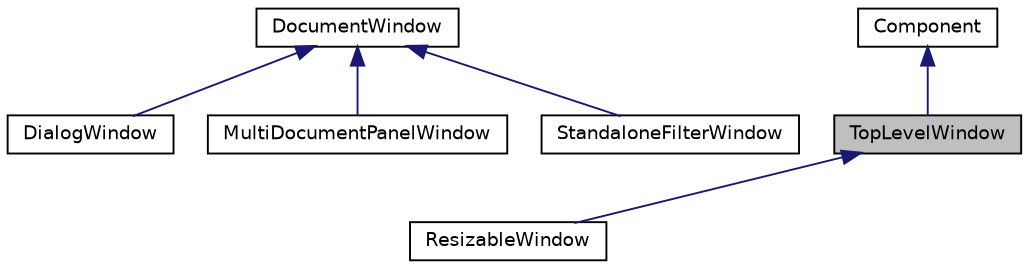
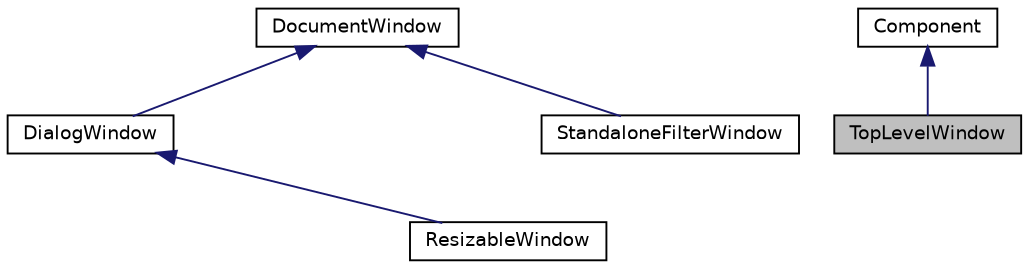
node "MultiDocumentPanelWindow": removed
edge "ResizableWindow" -> "TopLevelWindow": now "ResizableWindow" -> "DialogWindow"
